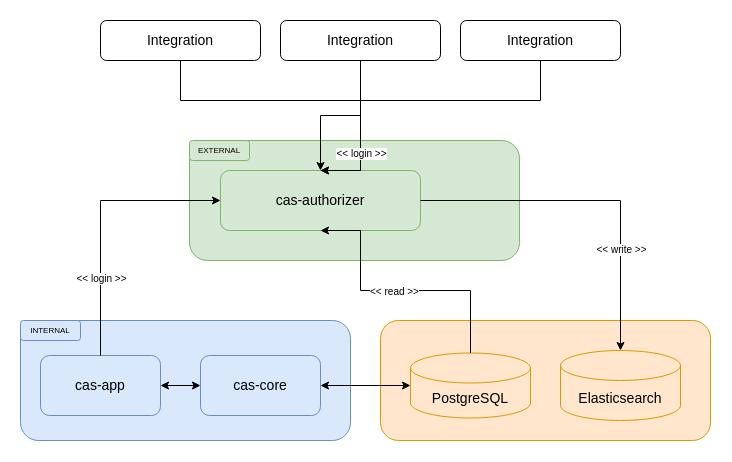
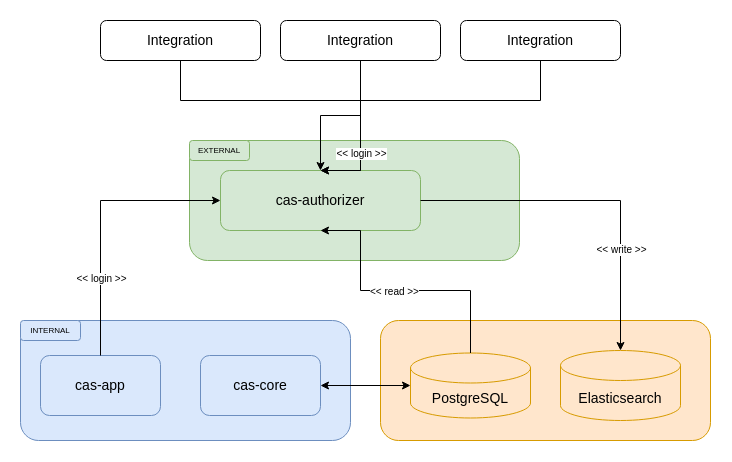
edge "cas-app" -- "cas-core": removed
